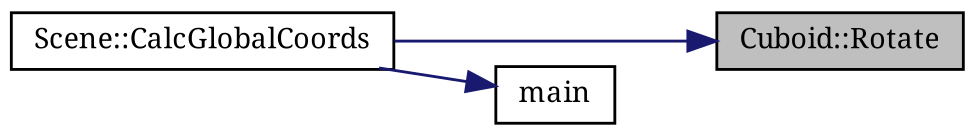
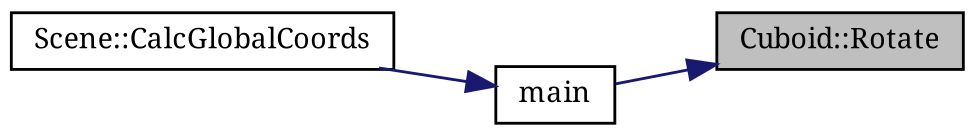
edge "Scene::CalcGlobalCoords" -> "Cuboid::Rotate": now "main" -> "Cuboid::Rotate"
